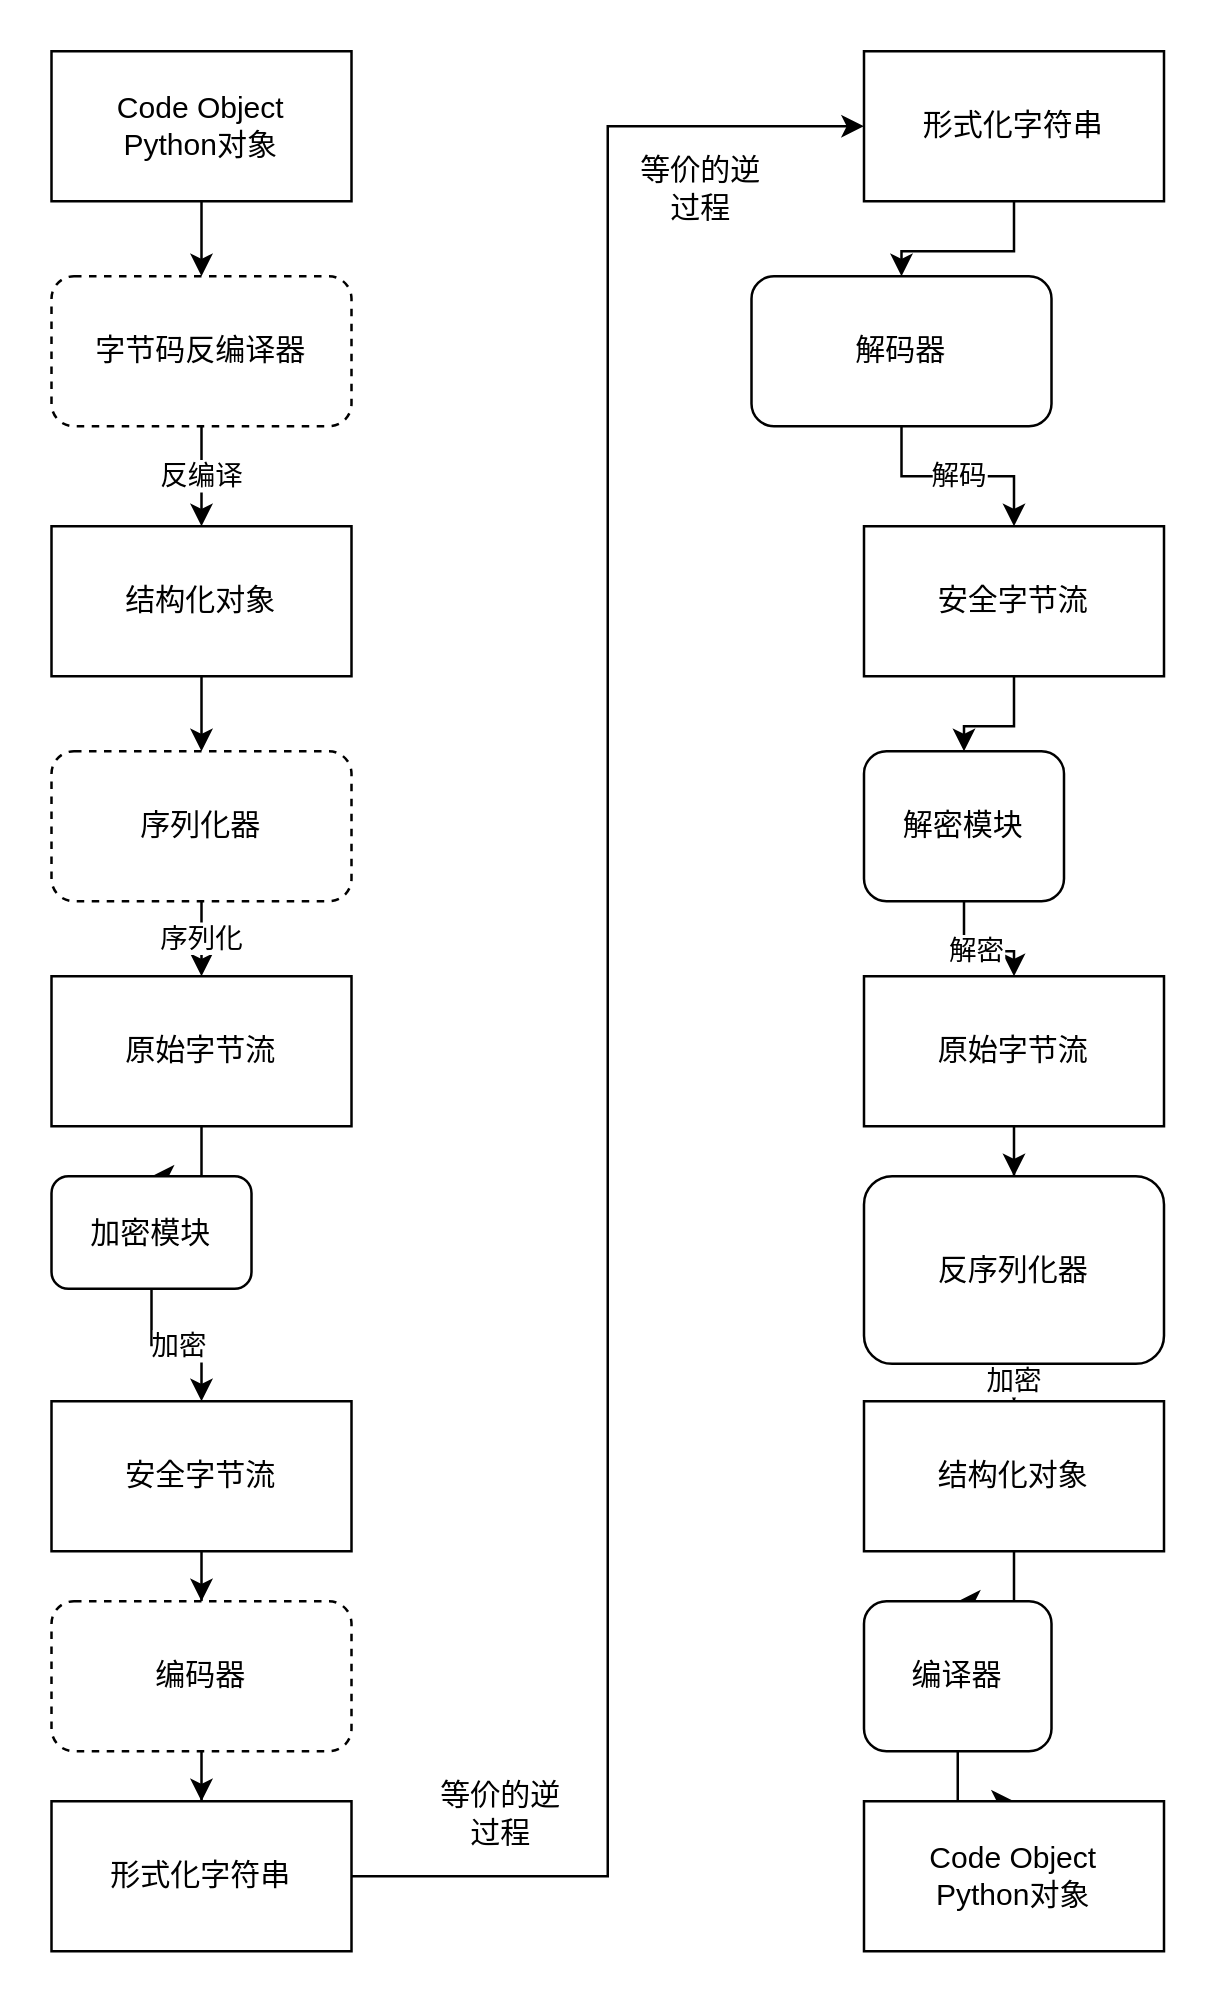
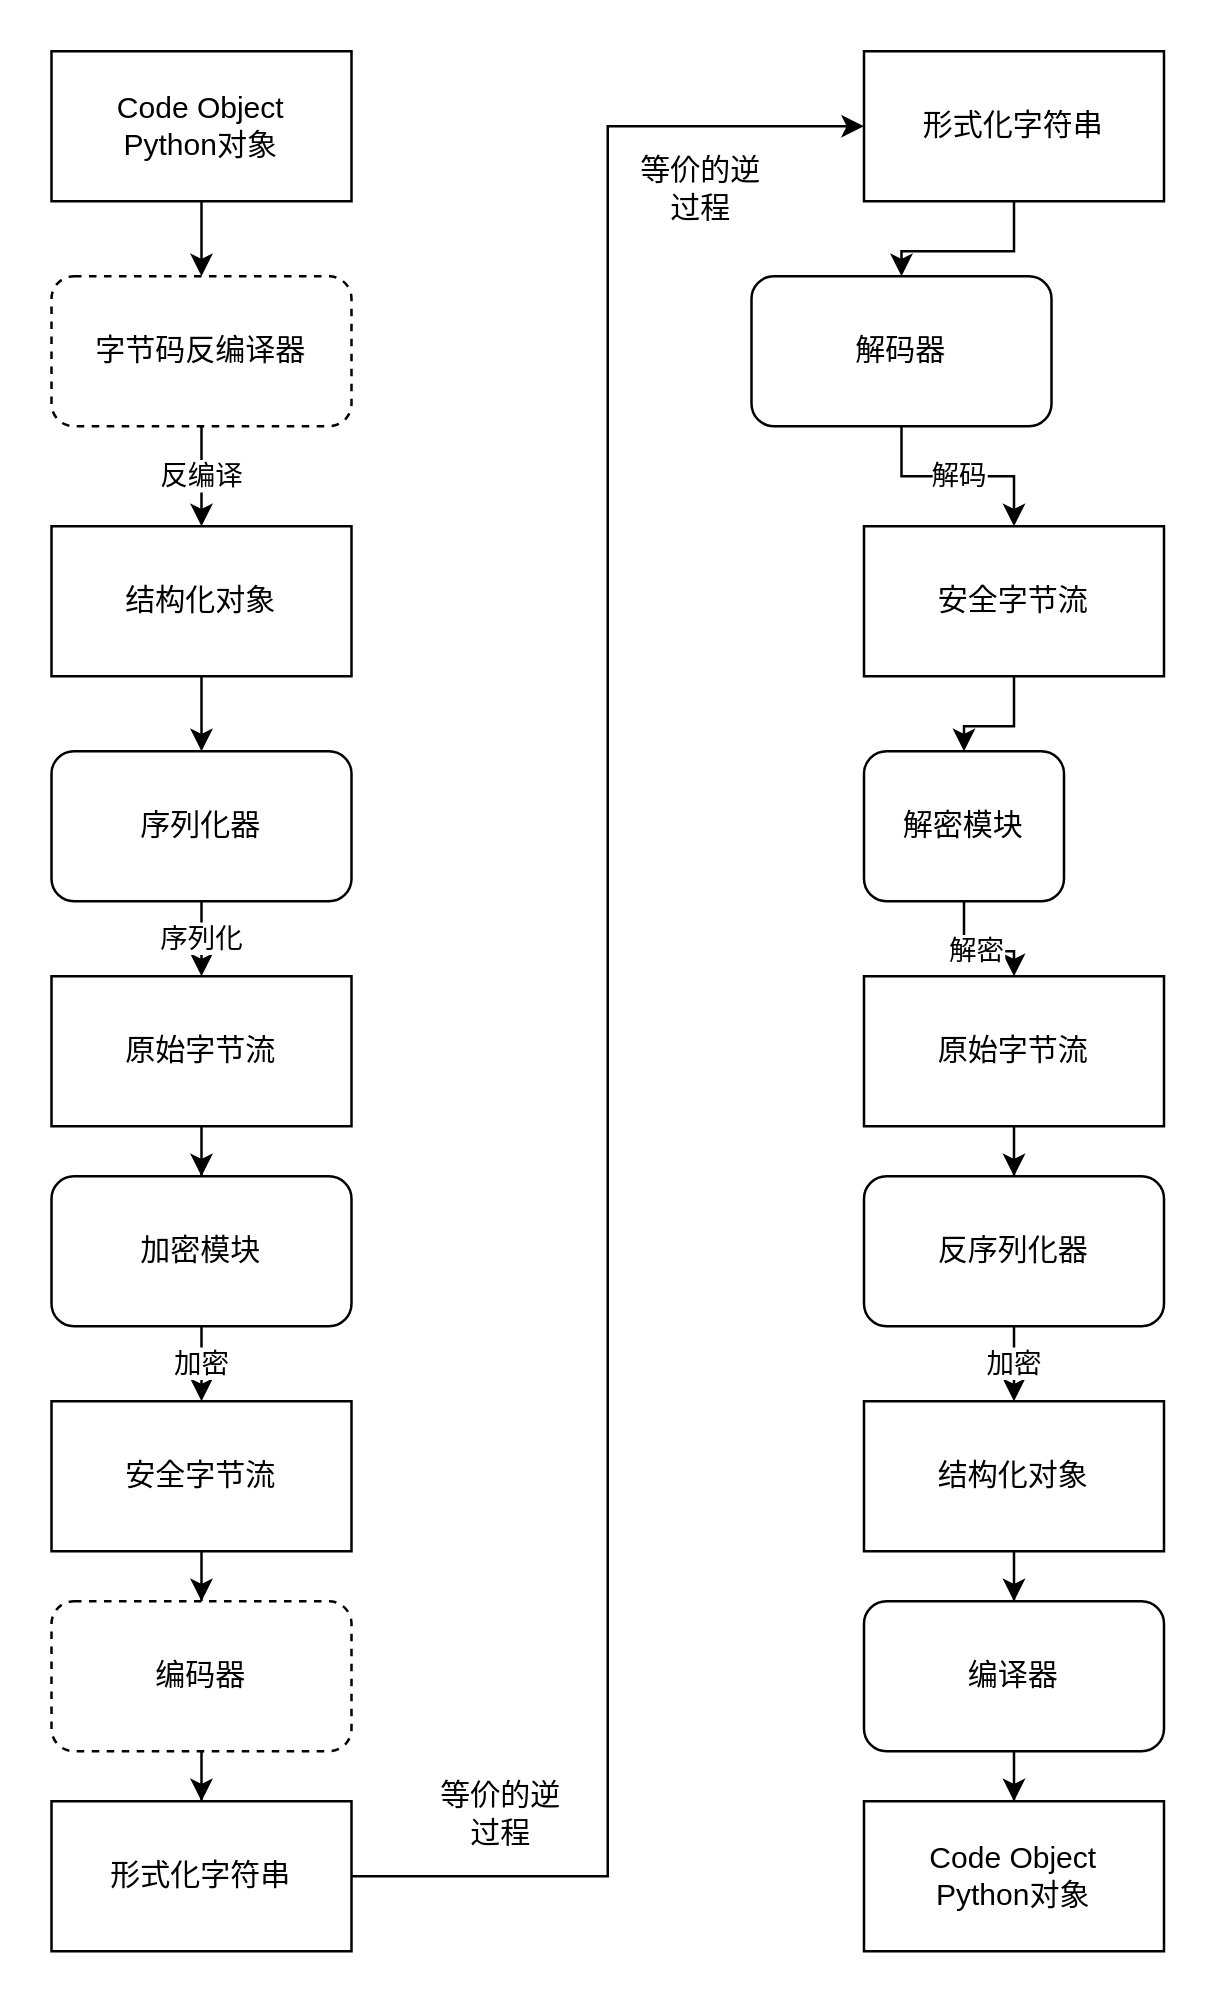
node "序列化器": style dashed -> solid
node "加密模块": size 200x113 -> 300x150
node "反序列化器": size 300x188 -> 300x150
node "编译器": size 188x150 -> 300x150
